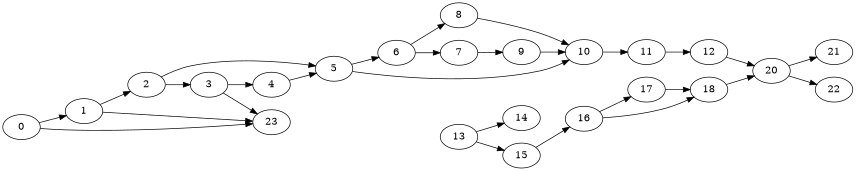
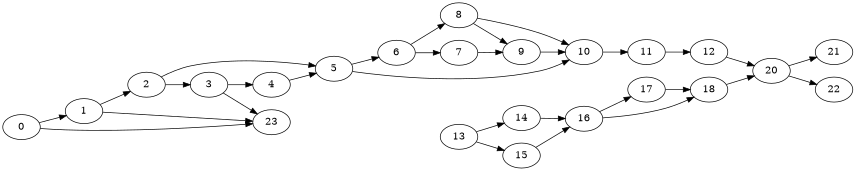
edge "8" -> "9": added
edge "14" -> "16": added
